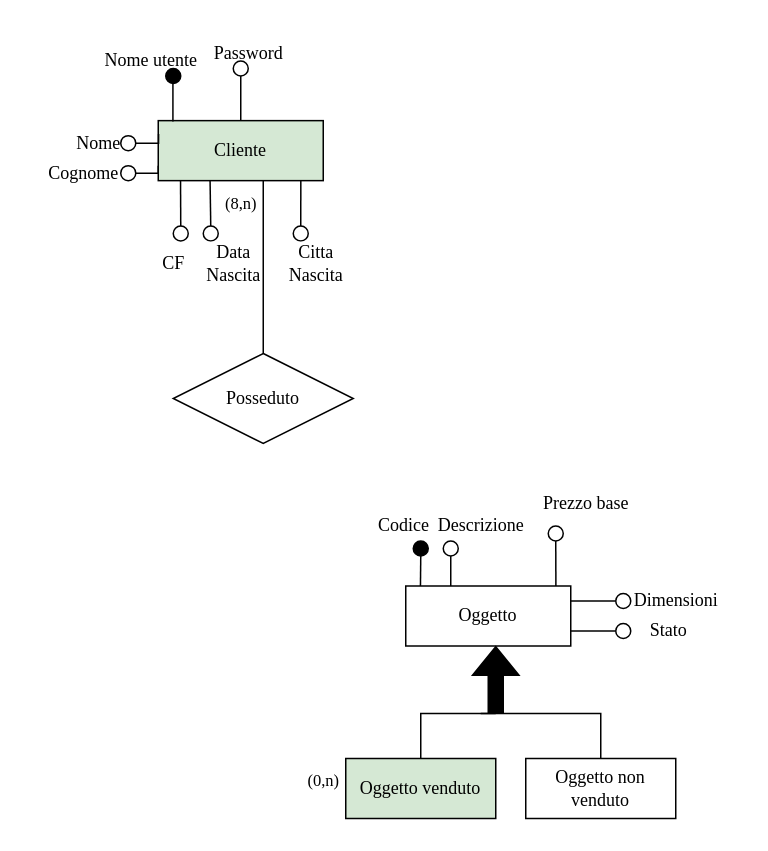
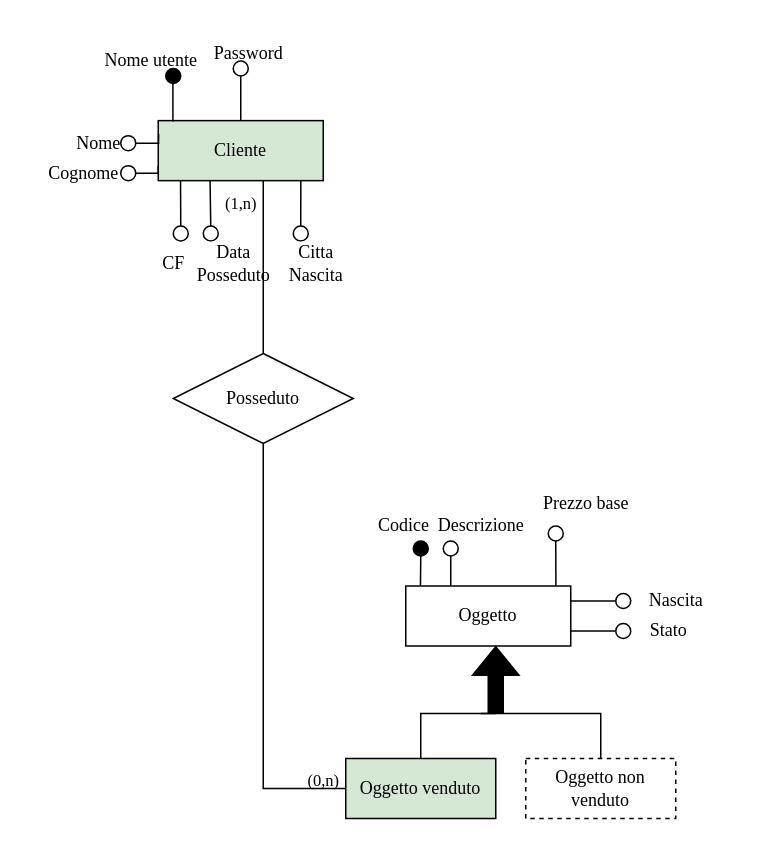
node "(8,n)": label "(8,n)" -> "(1,n)"
node "Data Nascita": label "Data Nascita" -> "Data Posseduto"
node "Dimensioni": label "Dimensioni" -> "Nascita"
edge "Posseduto" -- "Oggetto venduto": added
node "Oggetto non venduto": style solid -> dashed
